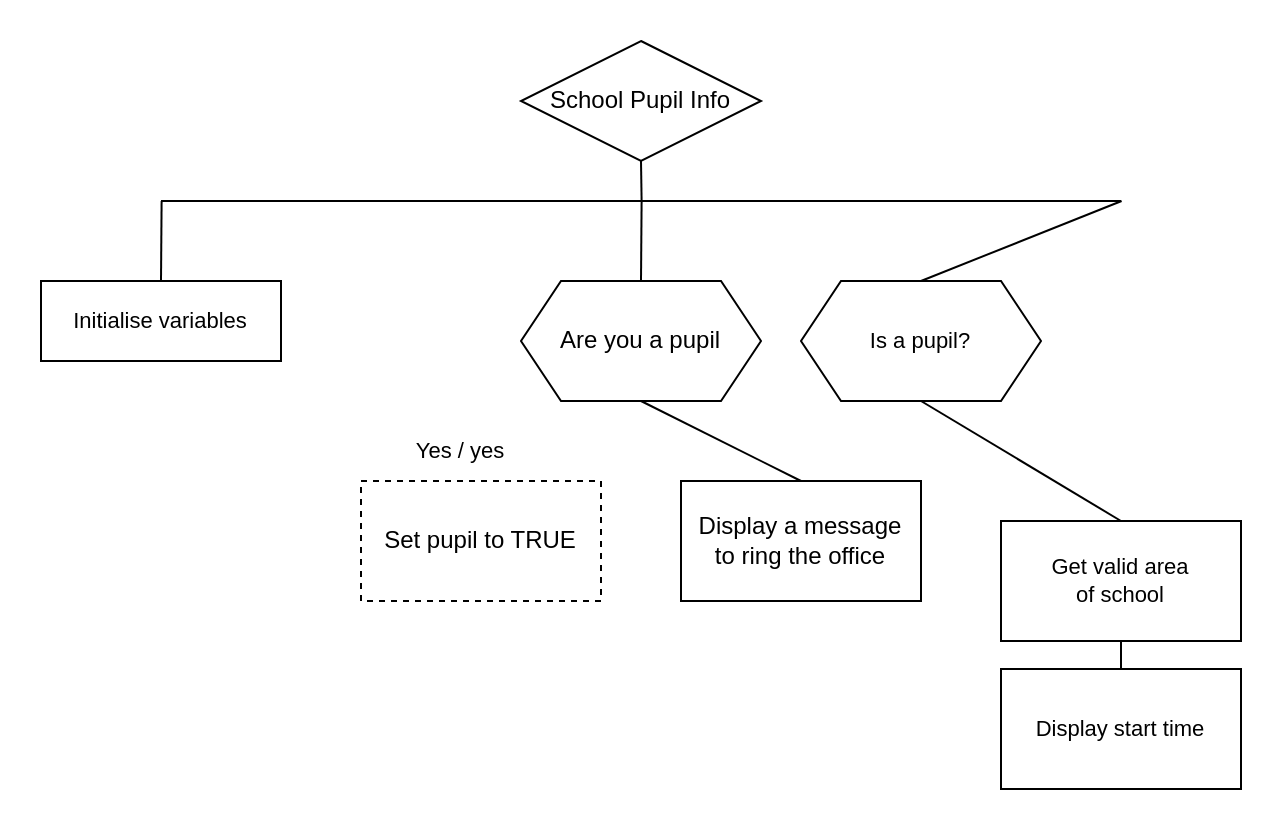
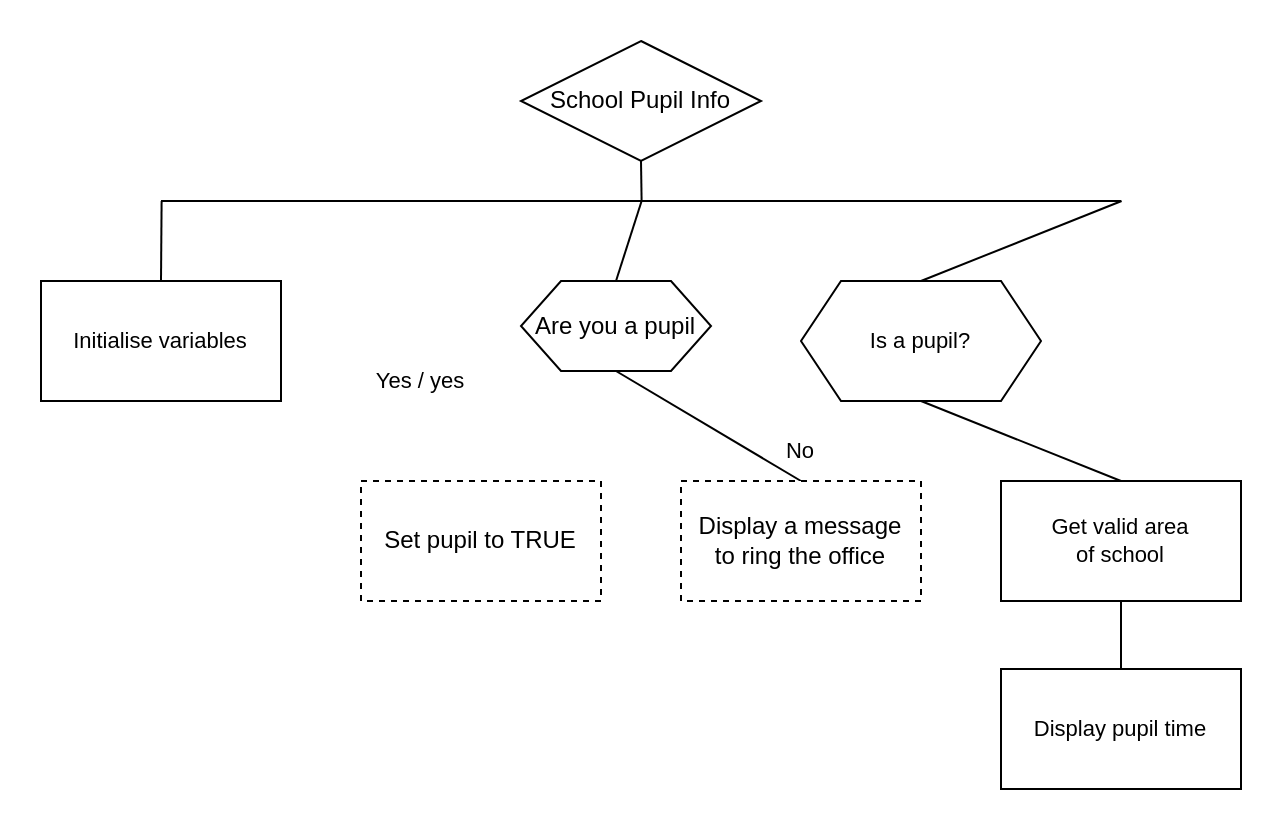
node "Initialise variables": size 240x80 -> 240x120
node "Are you a pupil": size 240x120 -> 190x90
node "Yes / yes": moved (461, 451) -> (421, 381)
node "No": added
node "Display a message to ring the office": style solid -> dashed
node "Get valid area of school": moved (1121, 581) -> (1121, 541)
node "Display start time": label "Display start time" -> "Display pupil time"
